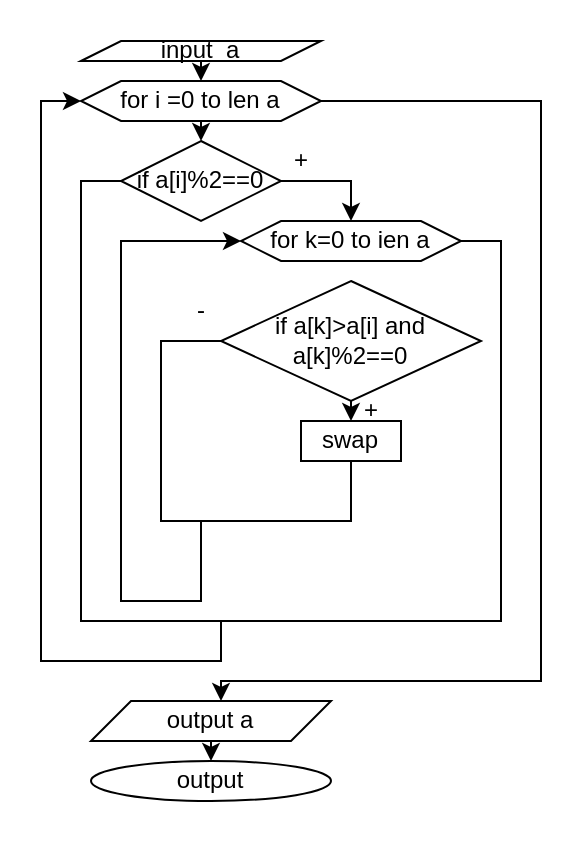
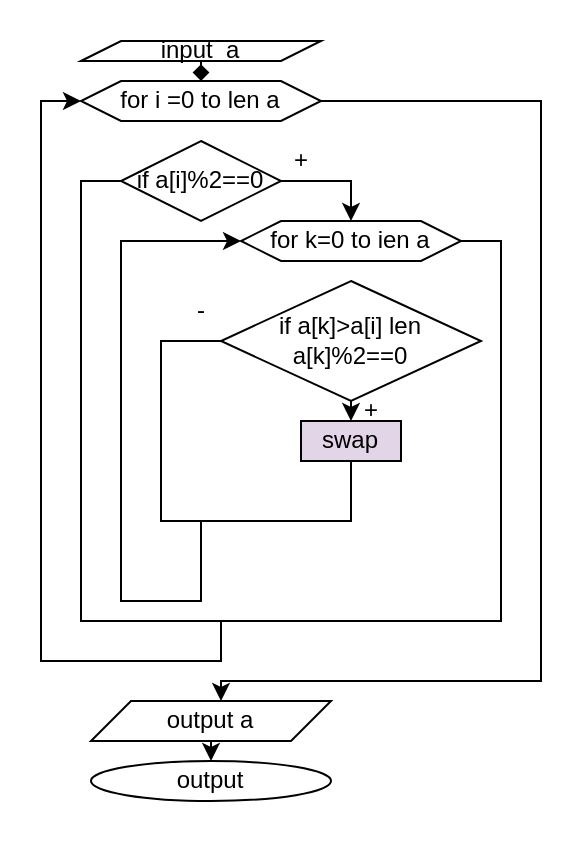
edge "input a" -> "for i =0 to len a": arrowhead classic -> diamond
edge "for i =0 to len a" -> "if a[i]%2==0": removed
node "if a[k]>a[i] and a[k]%2==0": label "if a[k]>a[i] and a[k]%2==0" -> "if a[k]>a[i] len a[k]%2==0"
node "swap": fillcolor #ffffff -> #e1d5e7
